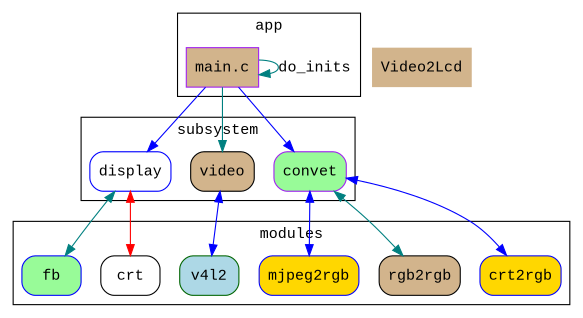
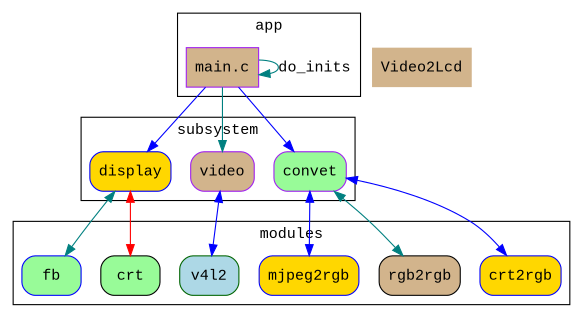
node "display": fillcolor white -> gold
node "video": color black -> purple
node "crt": fillcolor white -> palegreen
